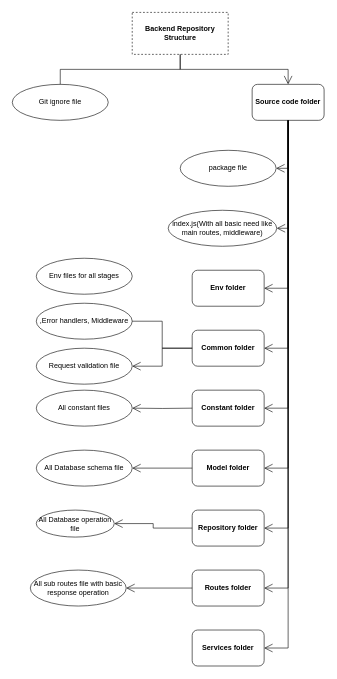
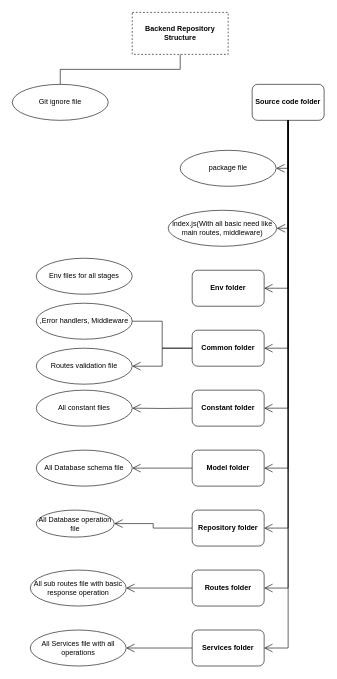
edge "Backend Repository Structure" -> "Source code folder": removed
node "Request validation file": label "Request validation file" -> "Routes validation file"
node "All Services file with all operations": added
edge "Services folder" -> "All Services file with all operations": added
